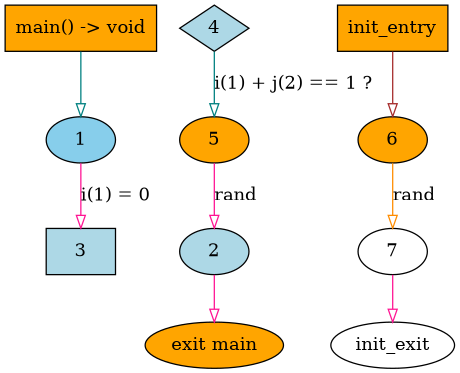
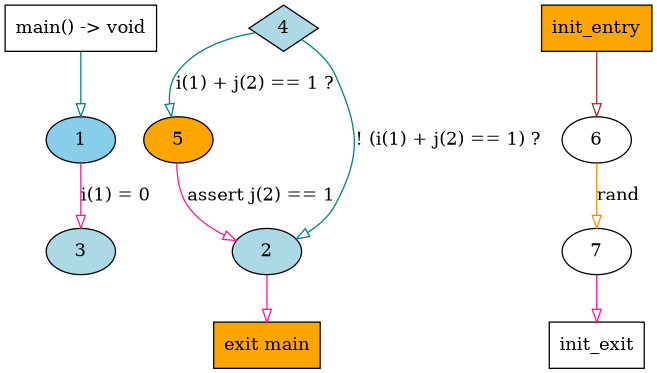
node "main() -> void": fillcolor orange -> white
edge "4" -> "2": added, label "! (i(1) + j(2) == 1) ?"
node "6": fillcolor orange -> white
edge "5" -> "2": label "rand" -> "assert j(2) == 1"
node "3": shape box -> ellipse
node "exit main": shape ellipse -> box
node "init_exit": shape ellipse -> box
